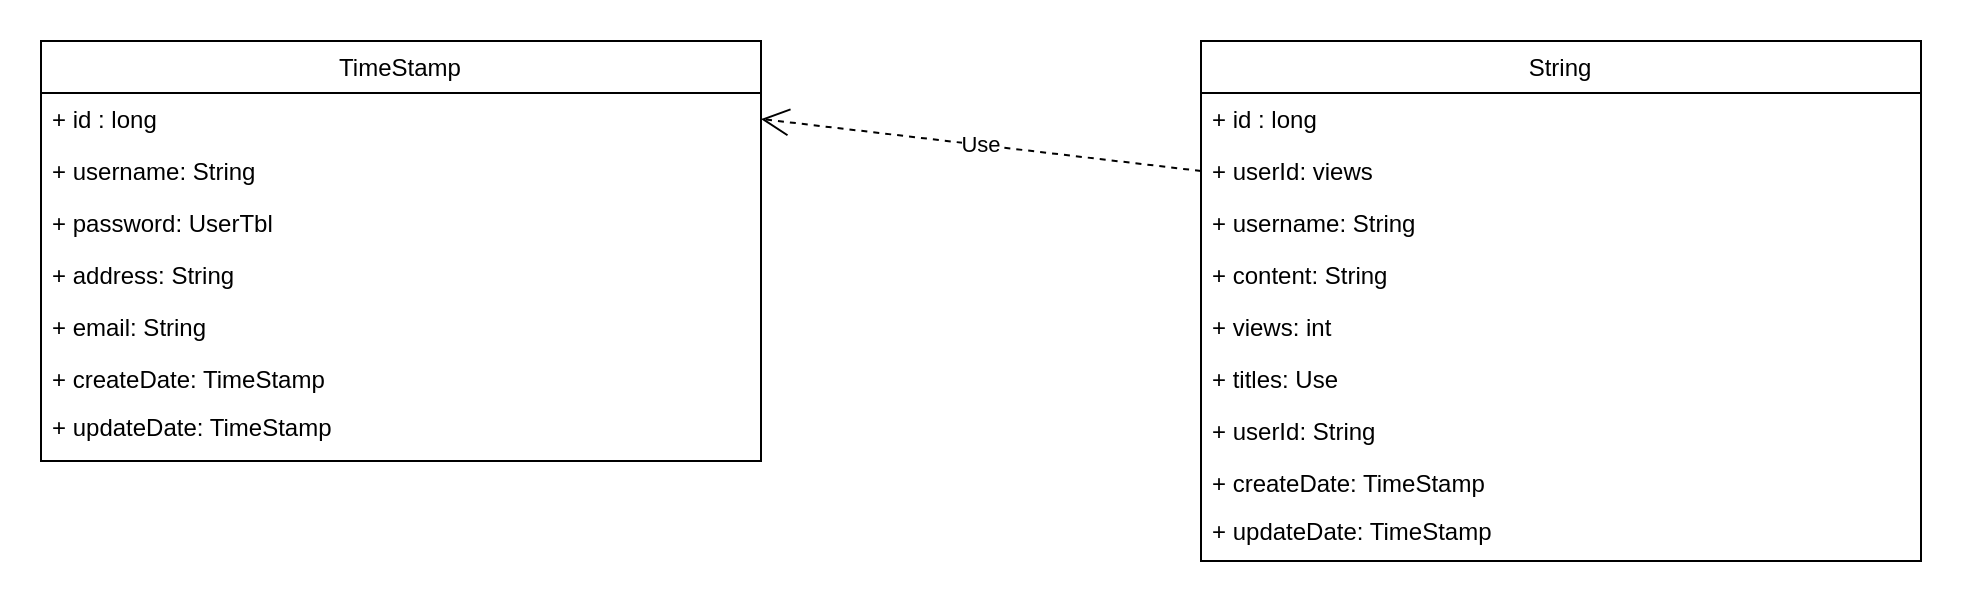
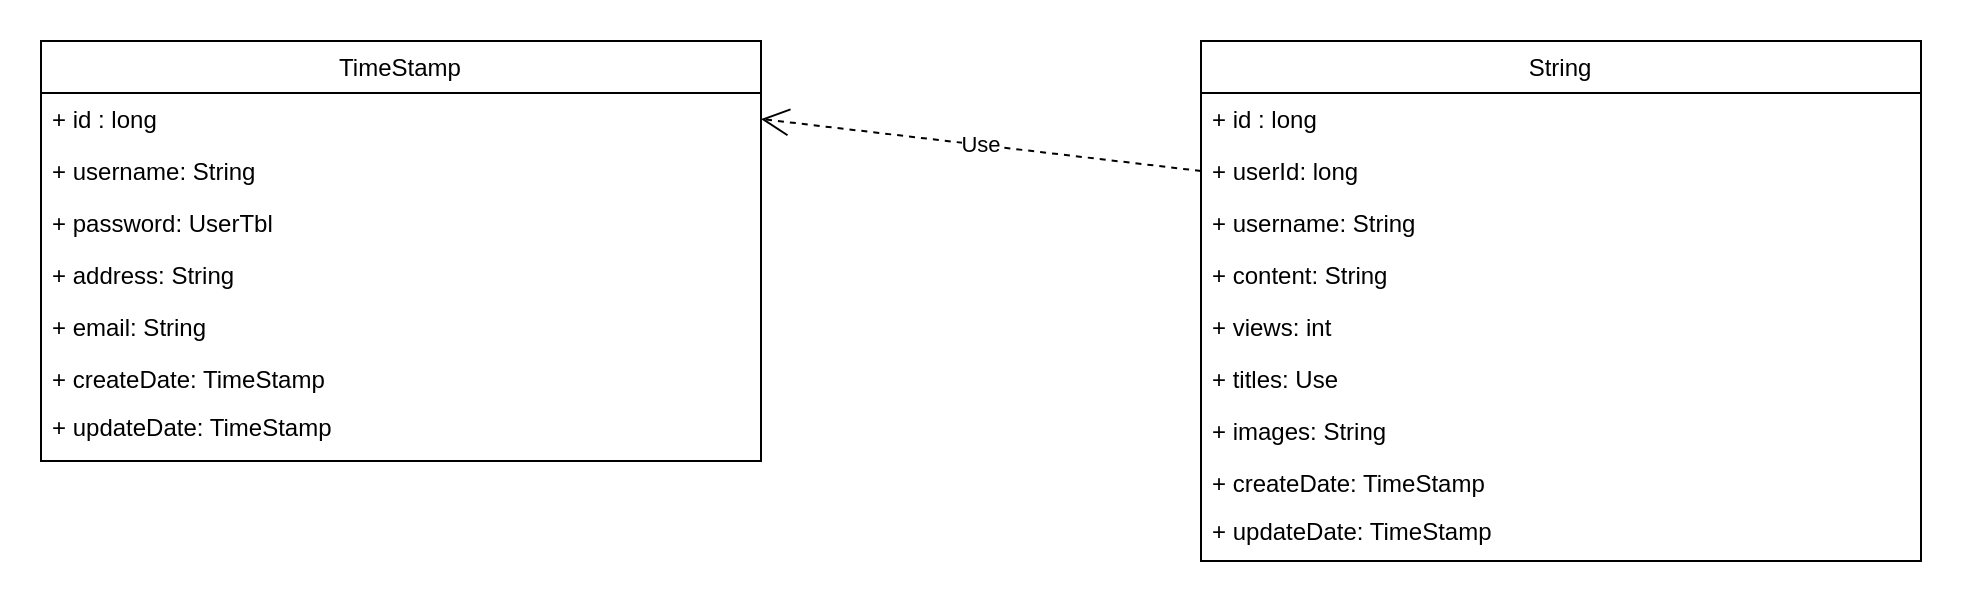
node "+ userId: views": label "+ userId: views" -> "+ userId: long"
node "+ userId: String": label "+ userId: String" -> "+ images: String"
